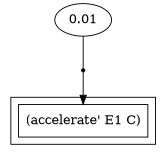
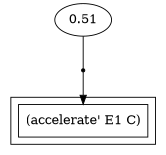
node "0.01": label "0.01" -> "0.51"
